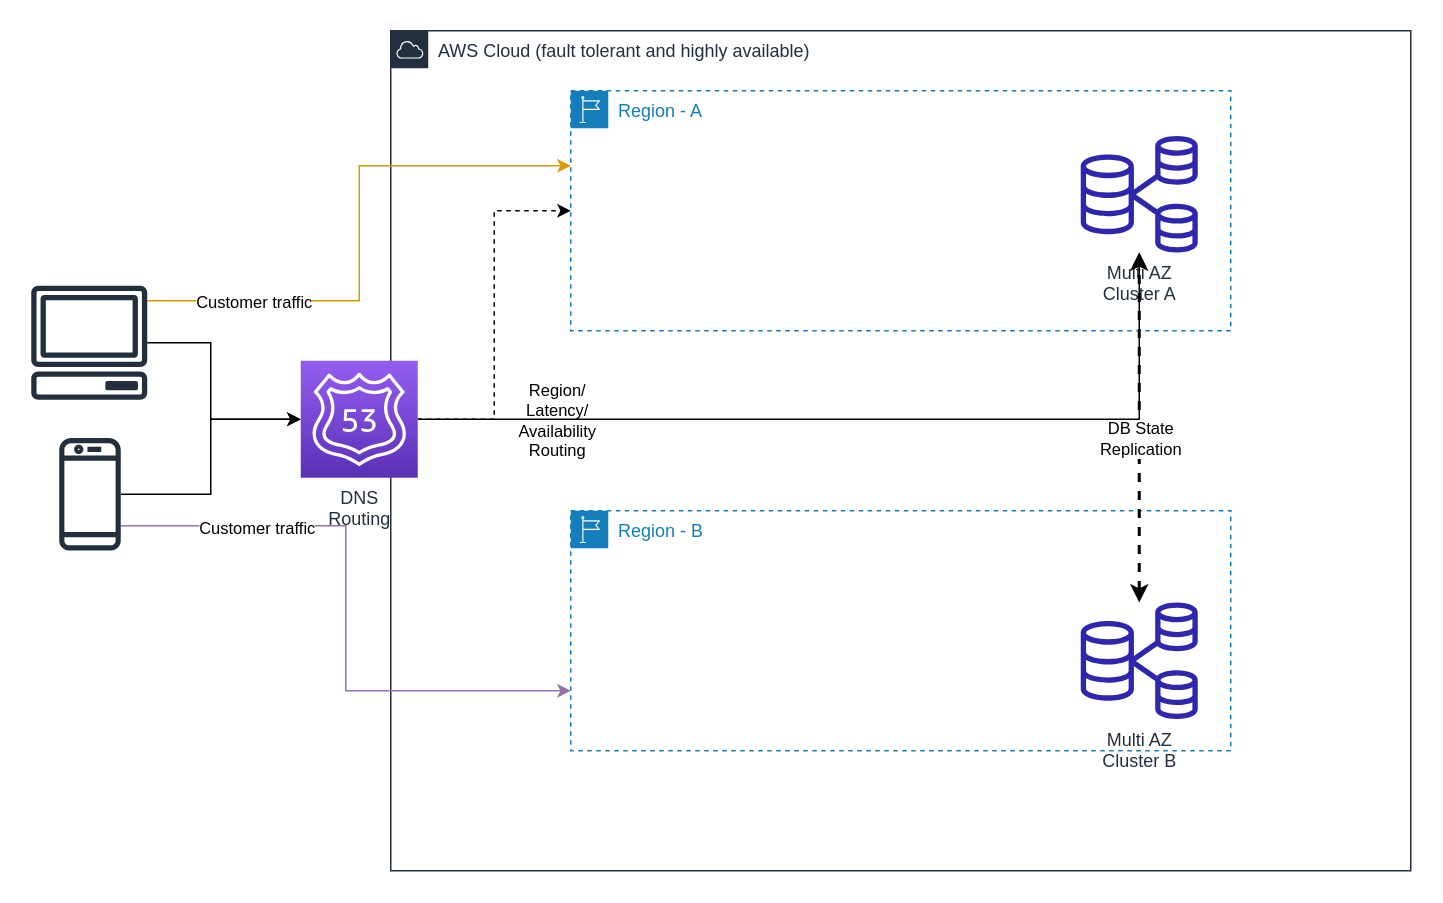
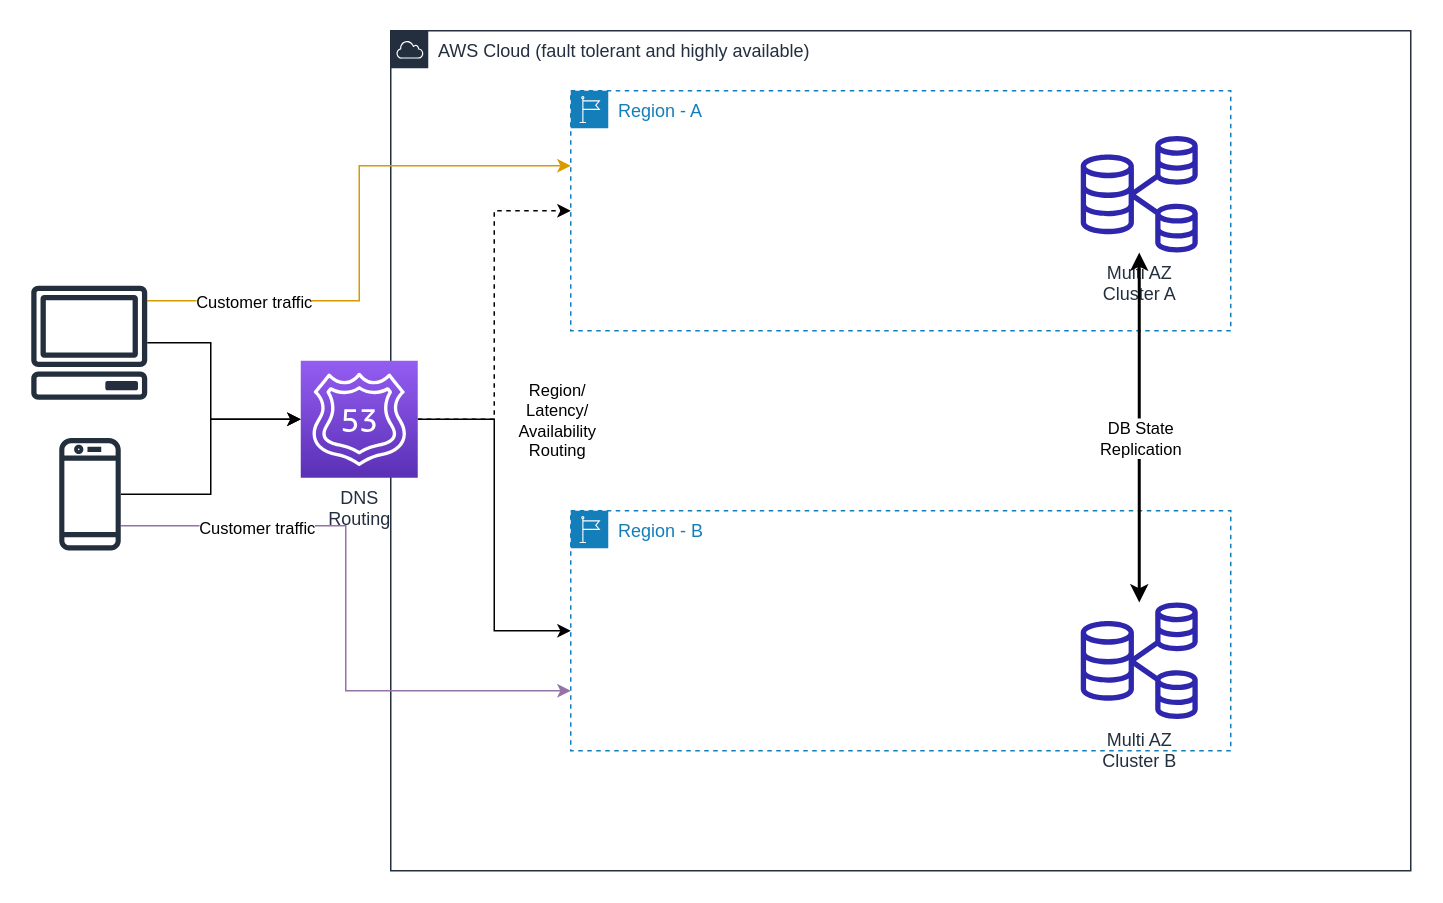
edge "DNS Routing" -> "Multi AZ Cluster A": now "DNS Routing" -> "Region - B"
edge "Multi AZ Cluster A" -- "Multi AZ Cluster B": style dashed -> solid
